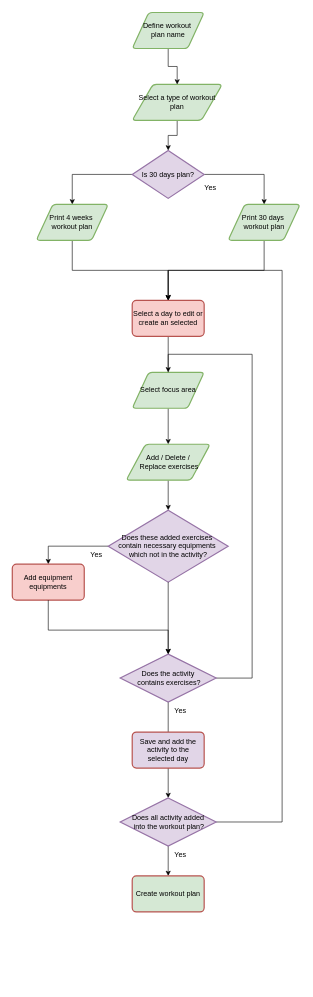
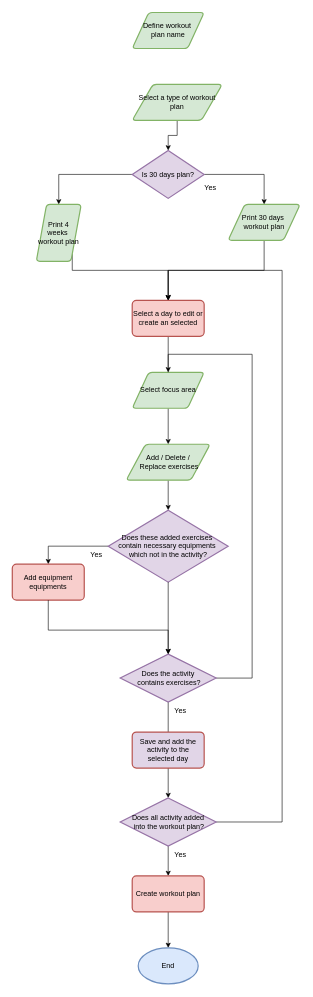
edge "Define workout plan name" -> "Select a type of workout plan": removed
node "Print 4 weeks workout plan": size 72x36 -> 45x57
node "Create workout plan": fillcolor #d5e8d4 -> #f8cecc
edge "Create workout plan" -> "End": added
node "End": added
